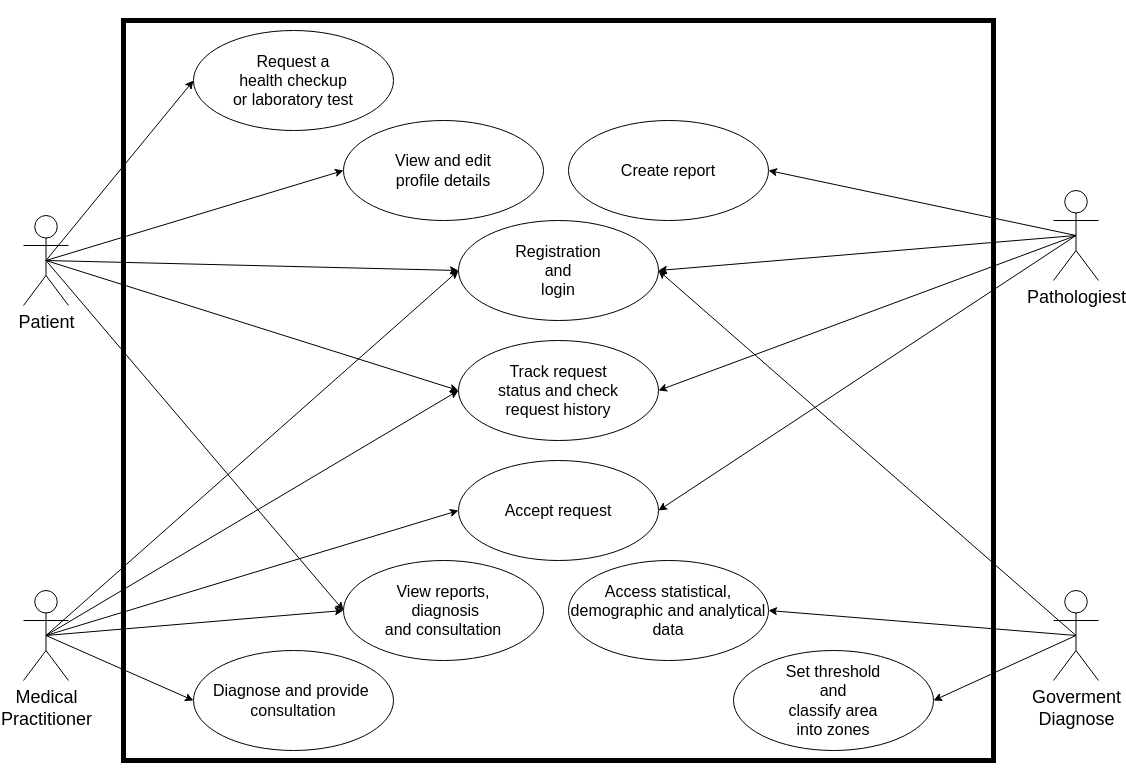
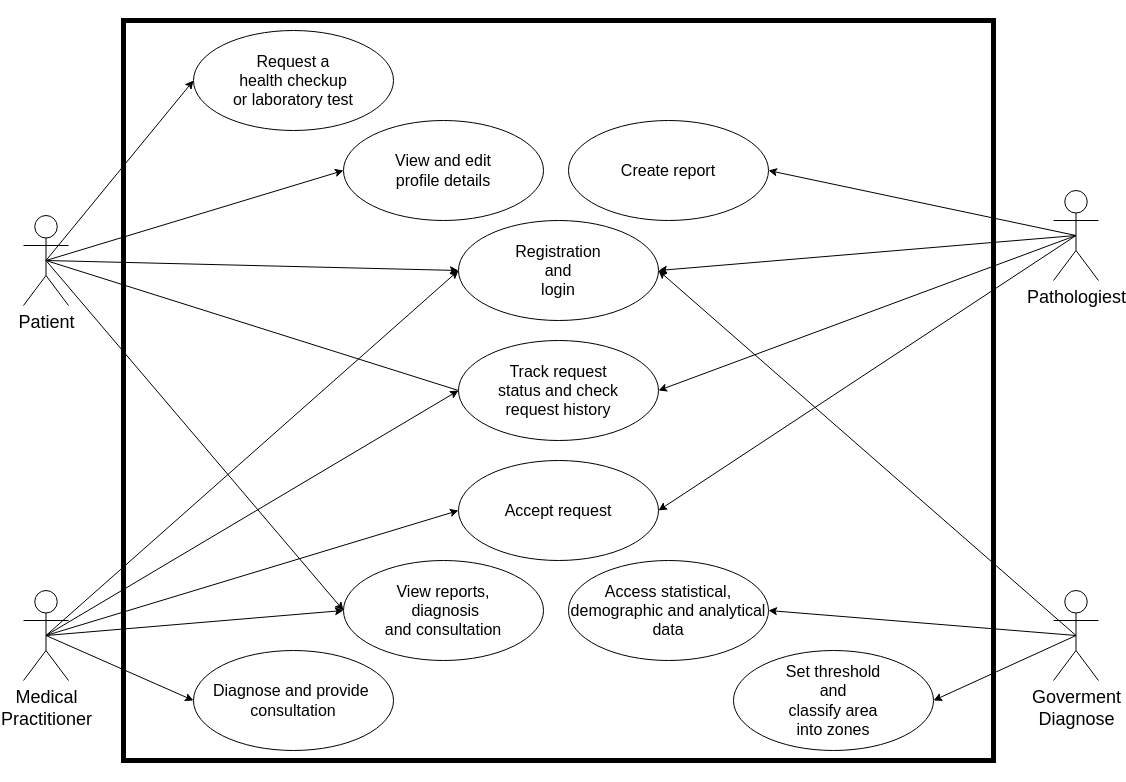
edge "Patient" -> "Track request status and check request history": arrowhead classic -> none
